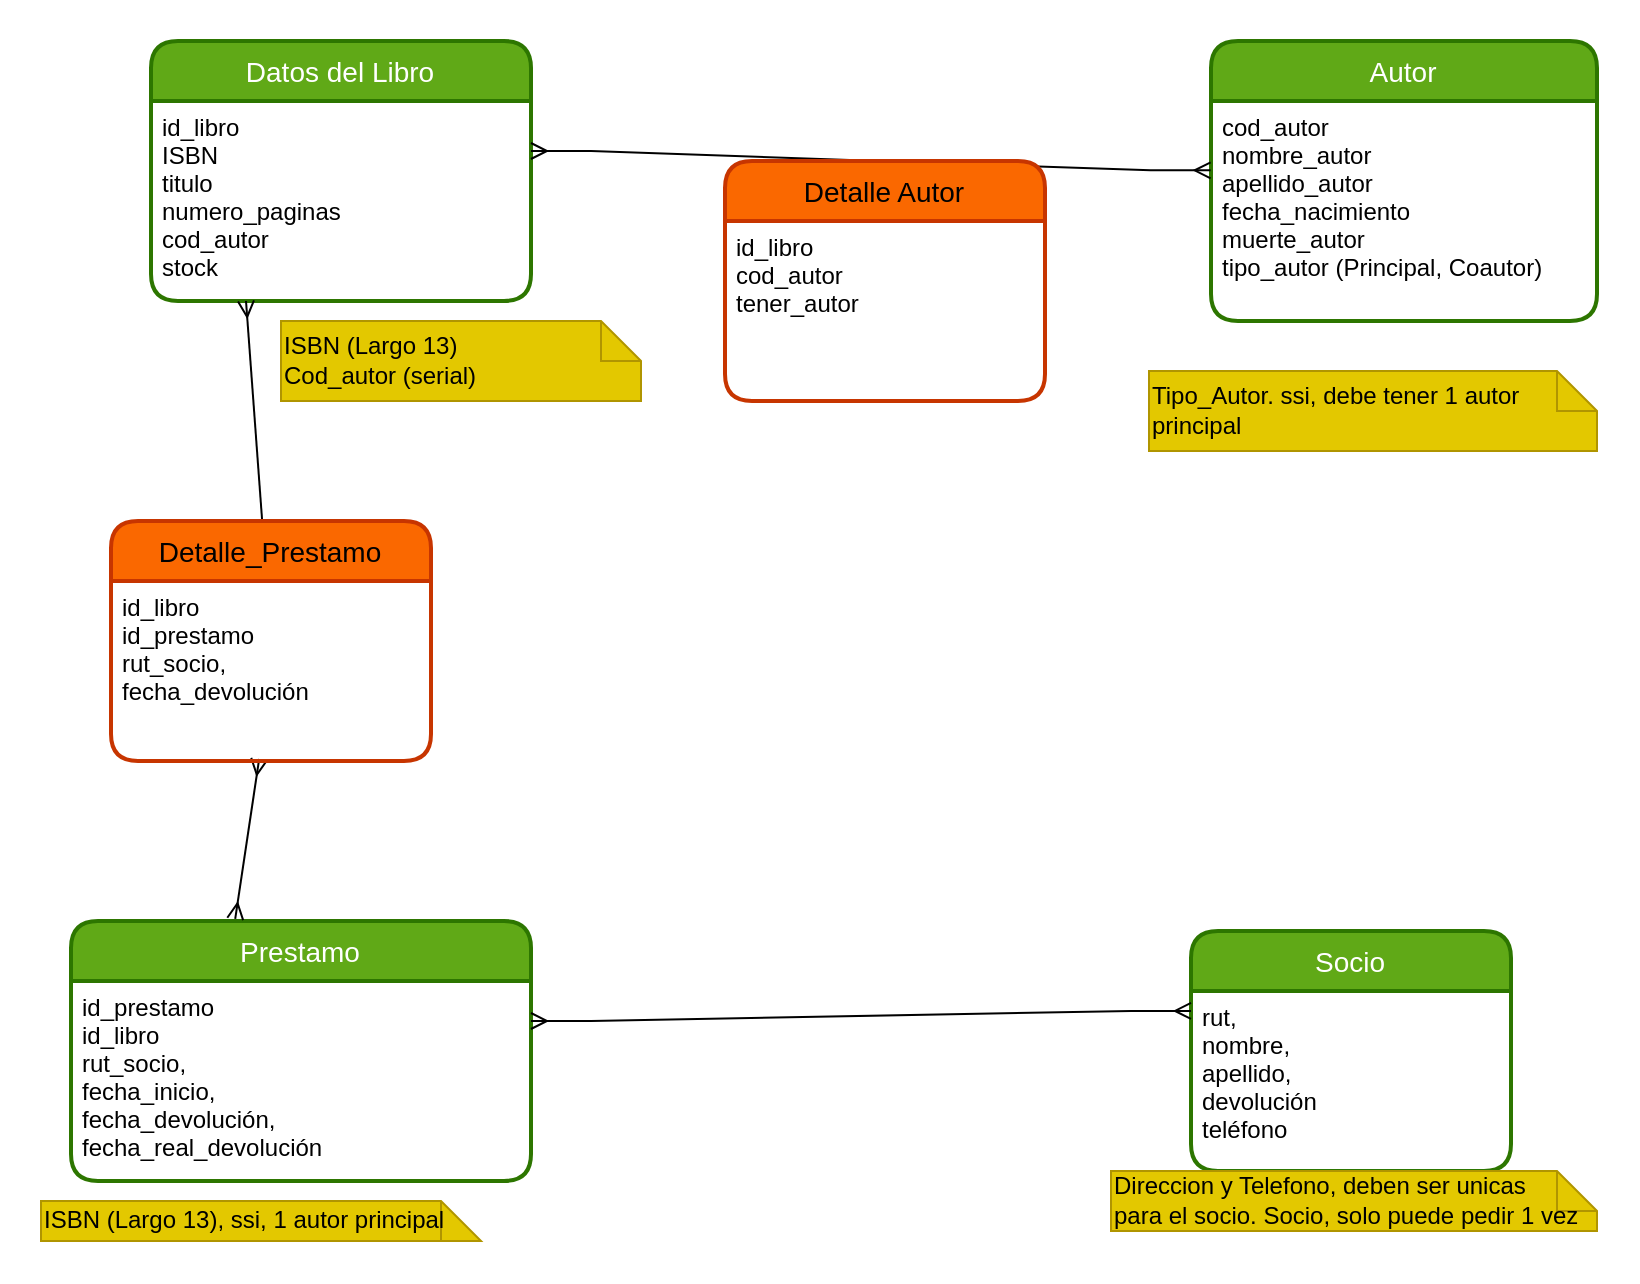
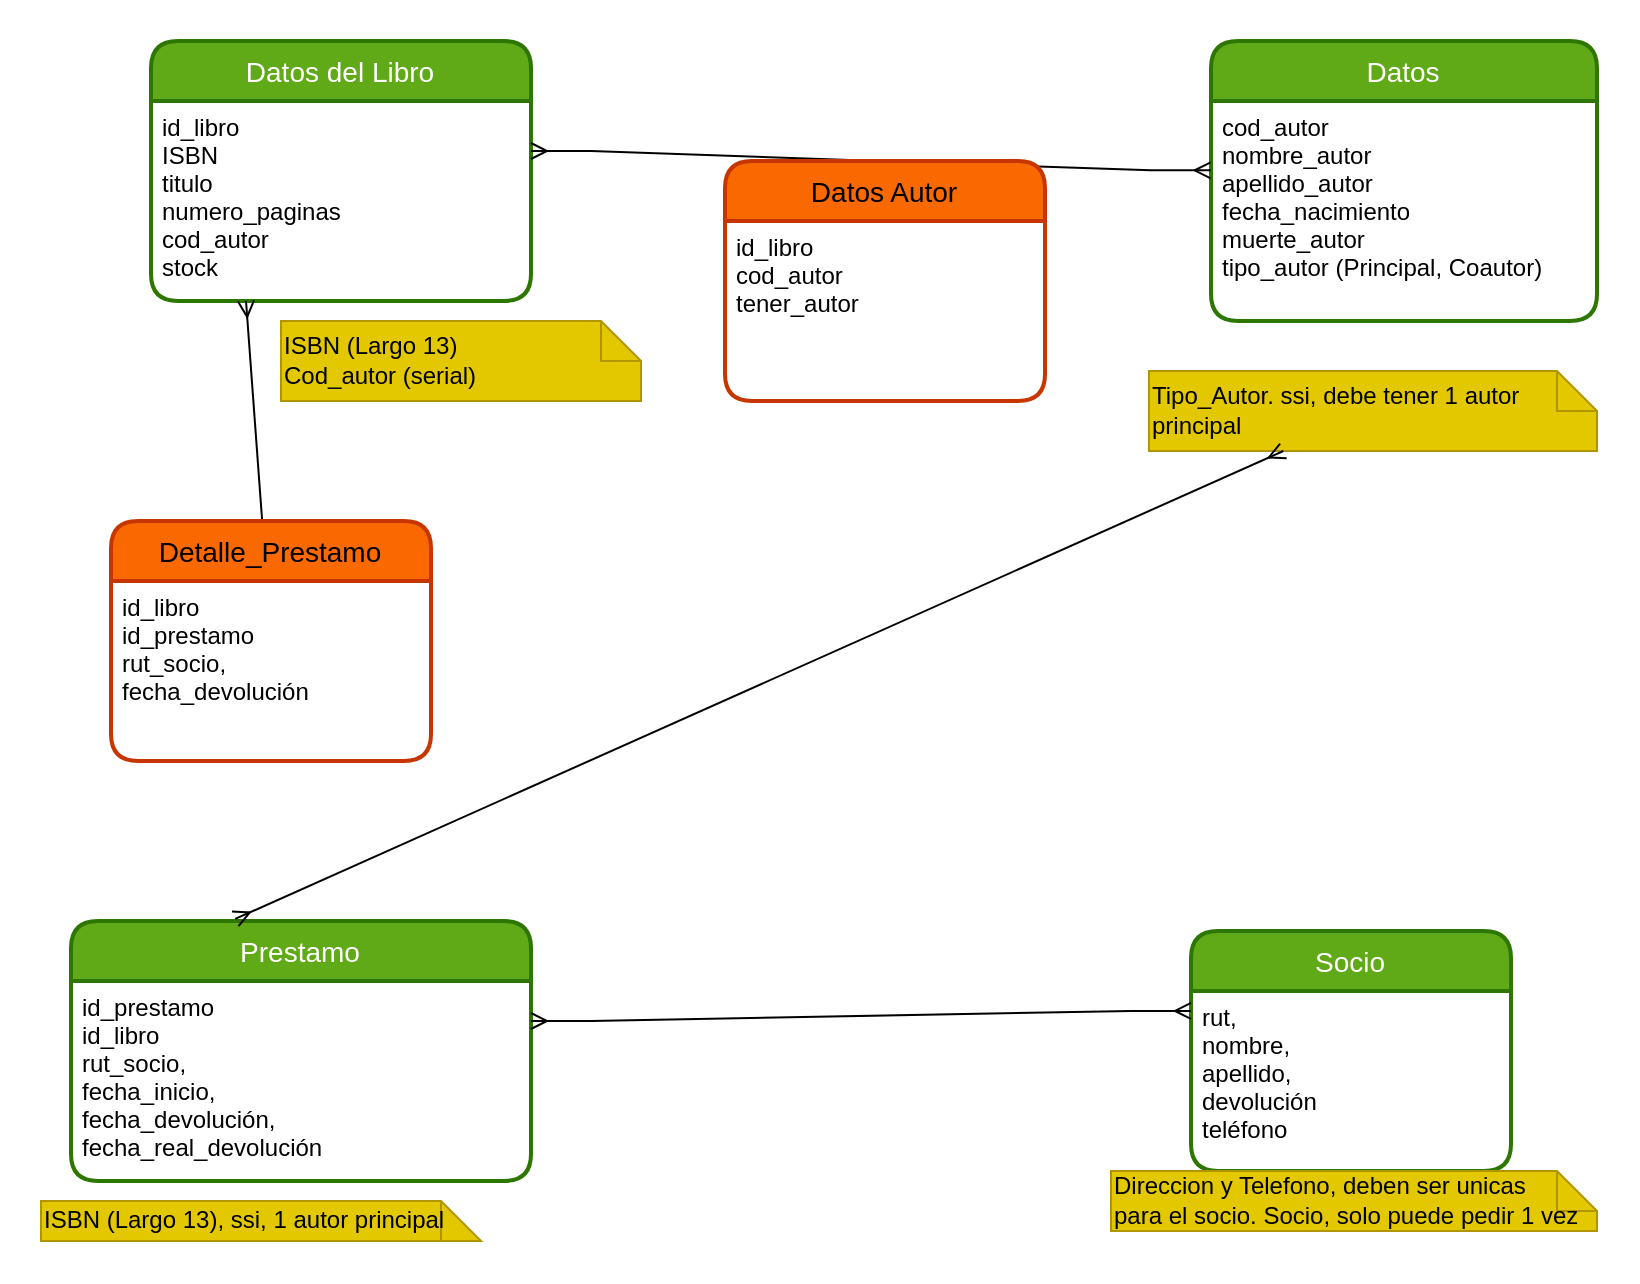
node "Autor": label "Autor" -> "Datos"
node "Detalle Autor": label "Detalle Autor" -> "Datos Autor"
edge "id_libro id_prestamo rut_socio, fecha_devolución" -- "Prestamo": now "Tipo_Autor. ssi, debe tener 1 autor principal" -- "Prestamo"
